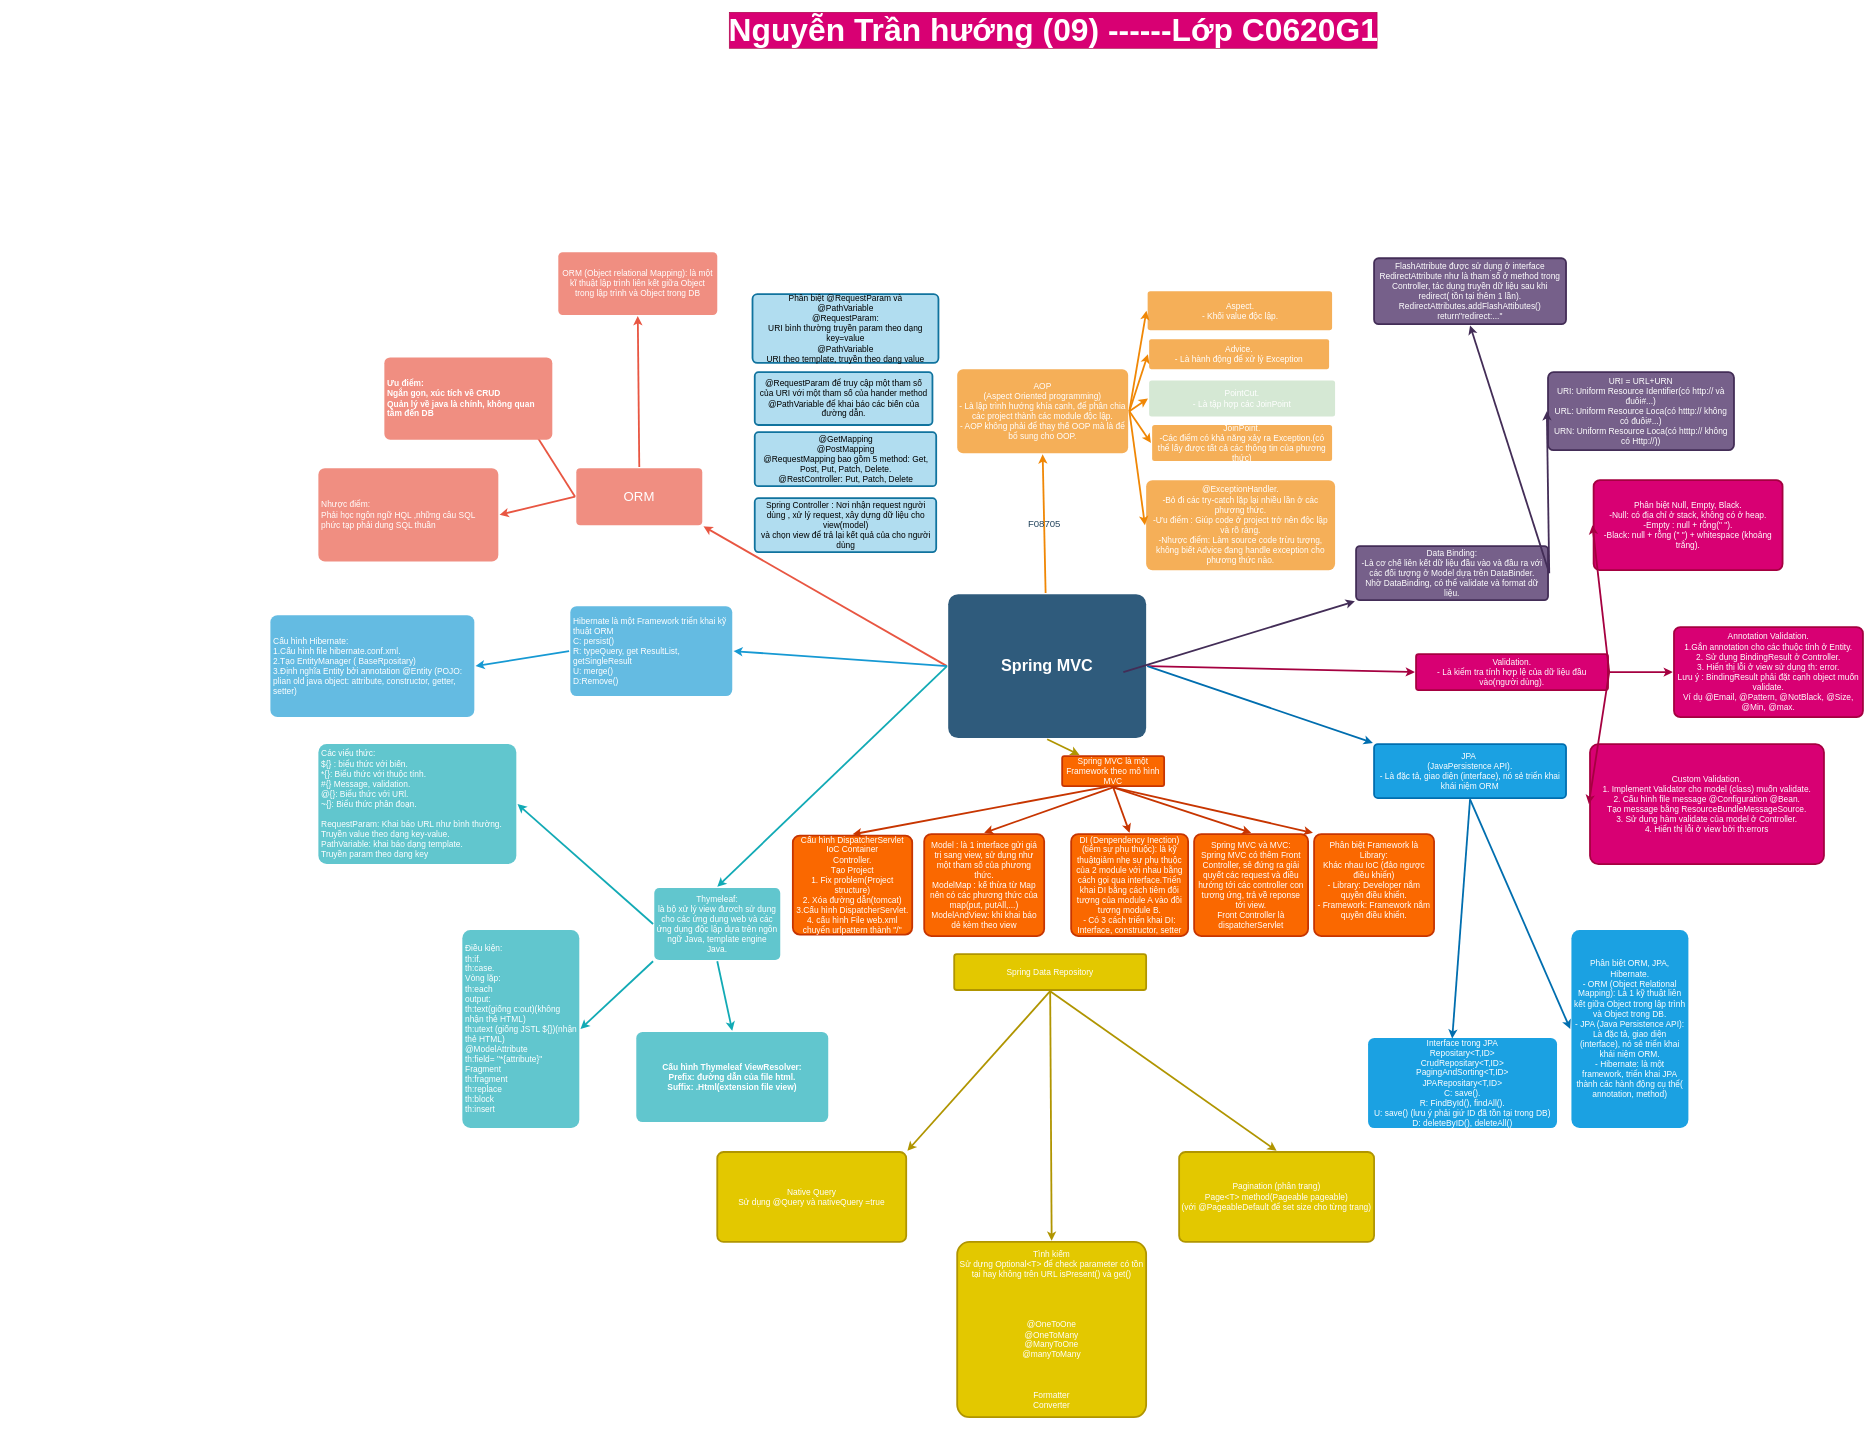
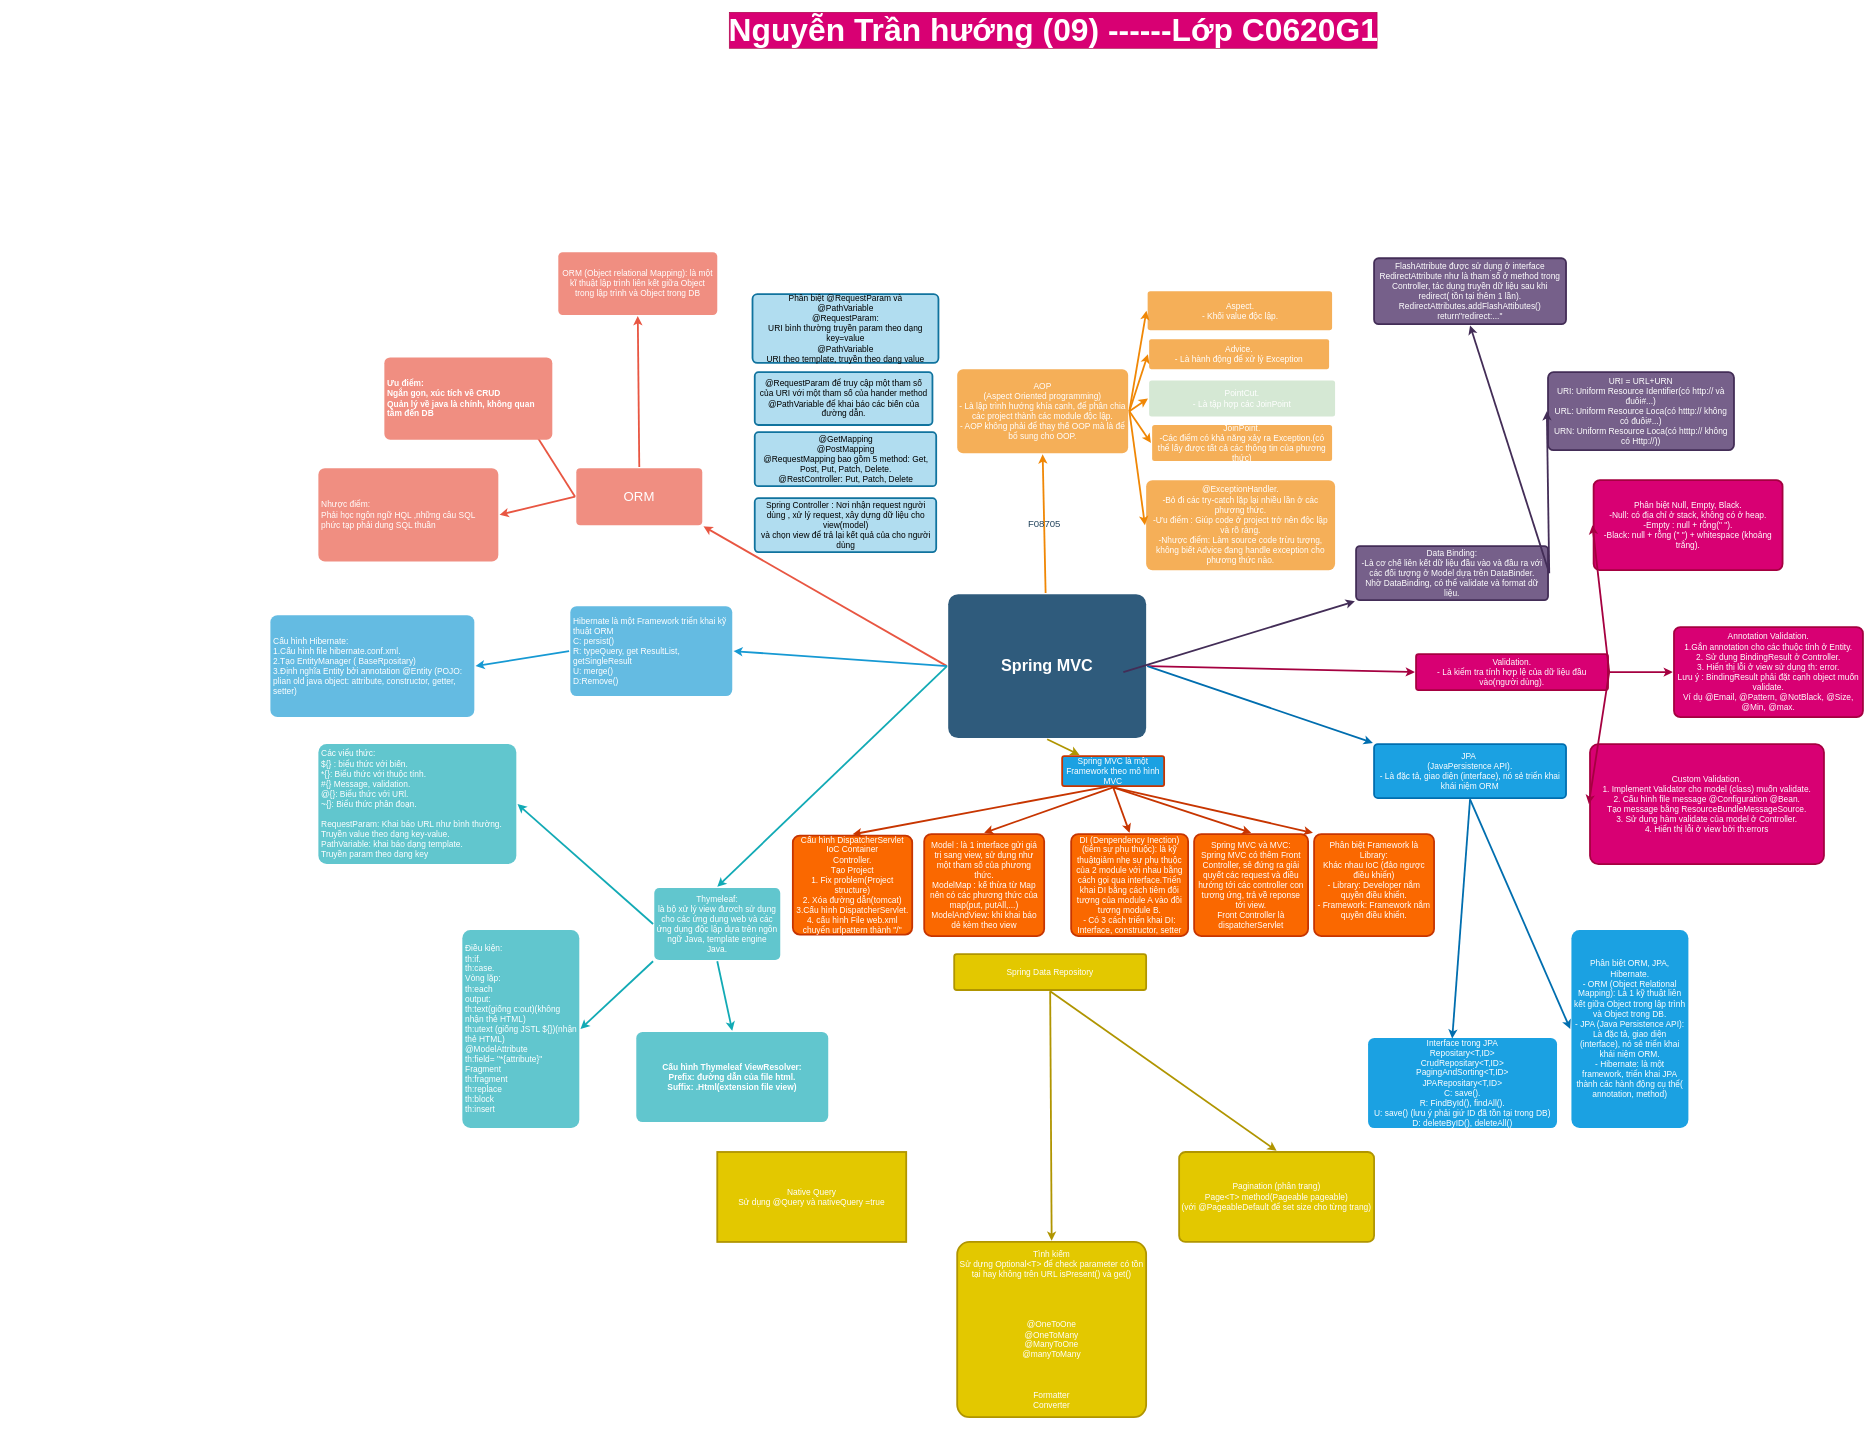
node "Spring MVC là một Framework theo mô hình MVC": fillcolor #fa6800 -> #1ba1e2
edge "Spring Data Repository" -> "Native Query Sử dụng @Query và nativeQuery =true": removed
node "Native Query Sử dụng @Query và nativeQuery =true": shape rounded rectangle -> rectangle
